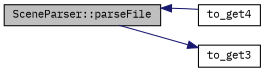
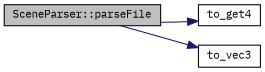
edge "to_get4" -> "SceneParser::parseFile": reversed
node "to_get3": label "to_get3" -> "to_vec3"
